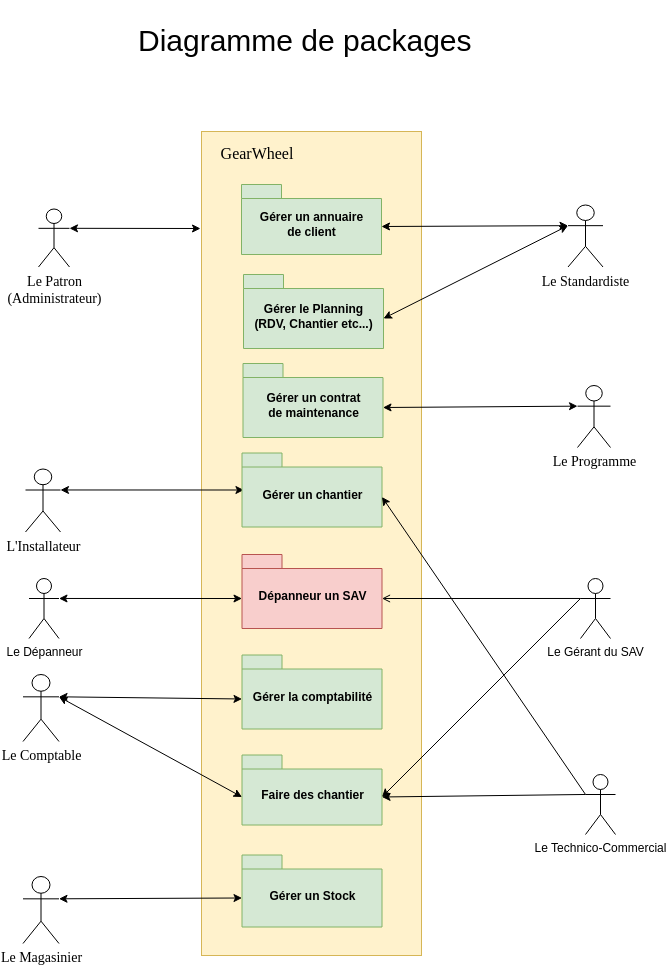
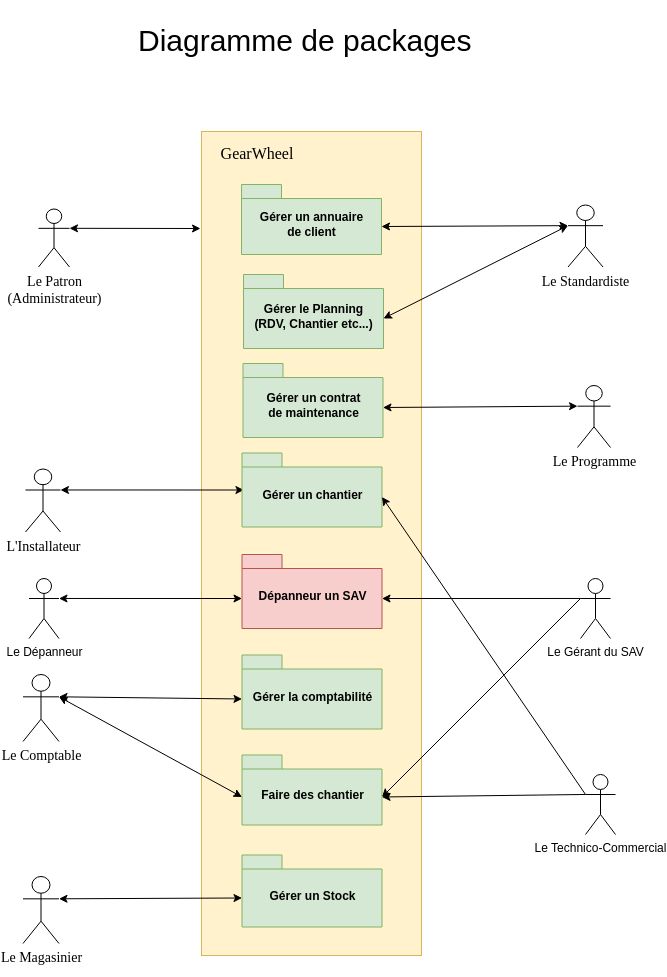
edge "Le Gérant du SAV" -> "Dépanneur un SAV": arrowhead open -> classic
